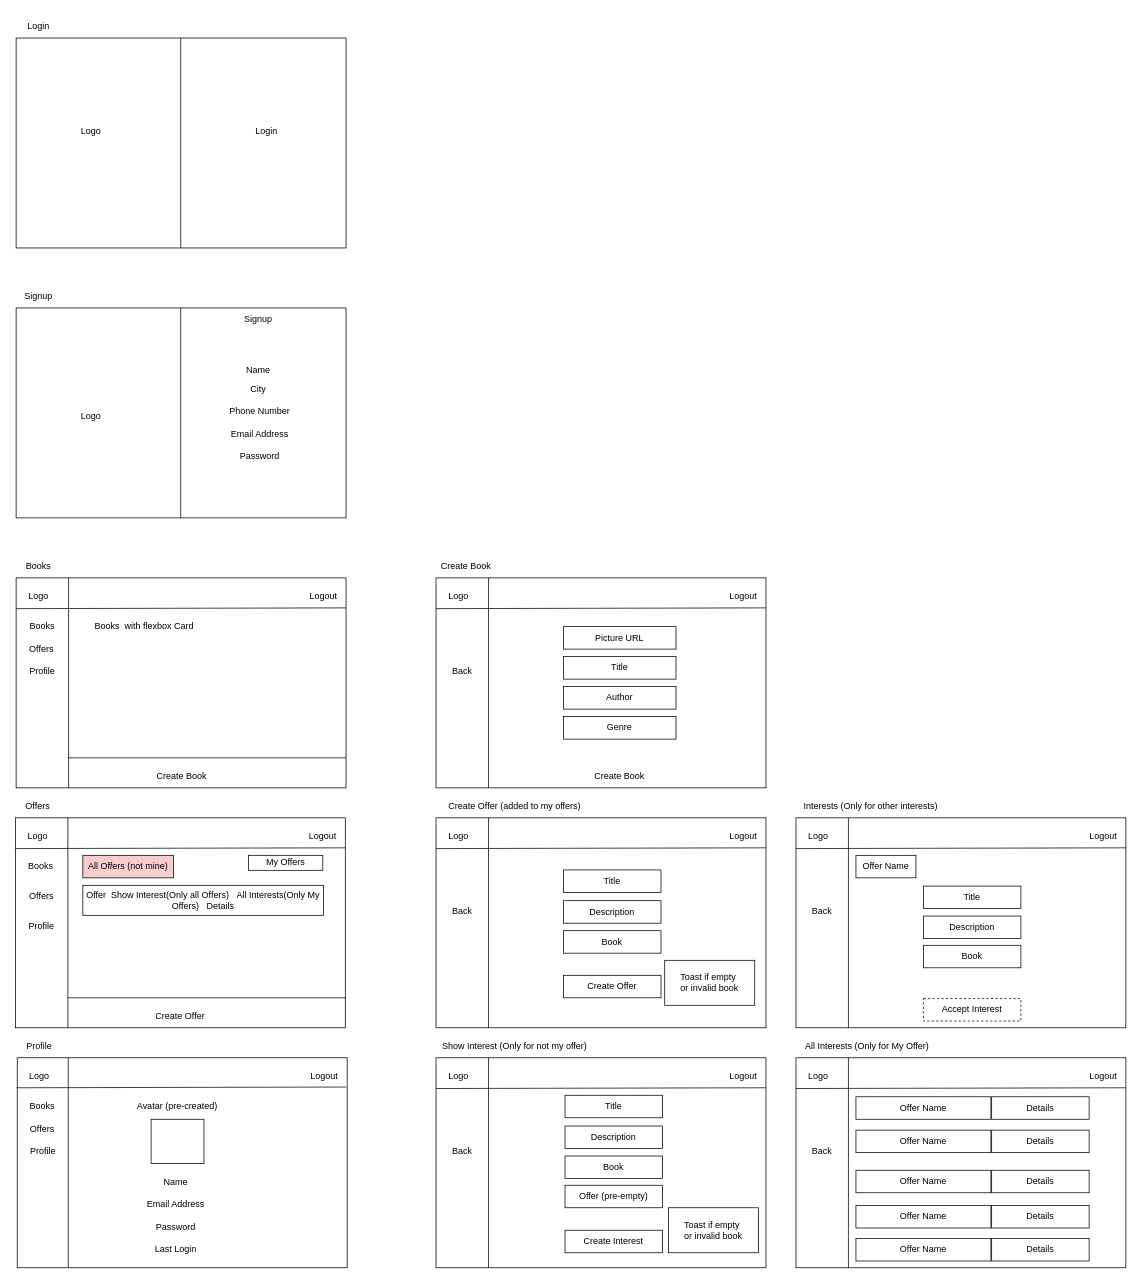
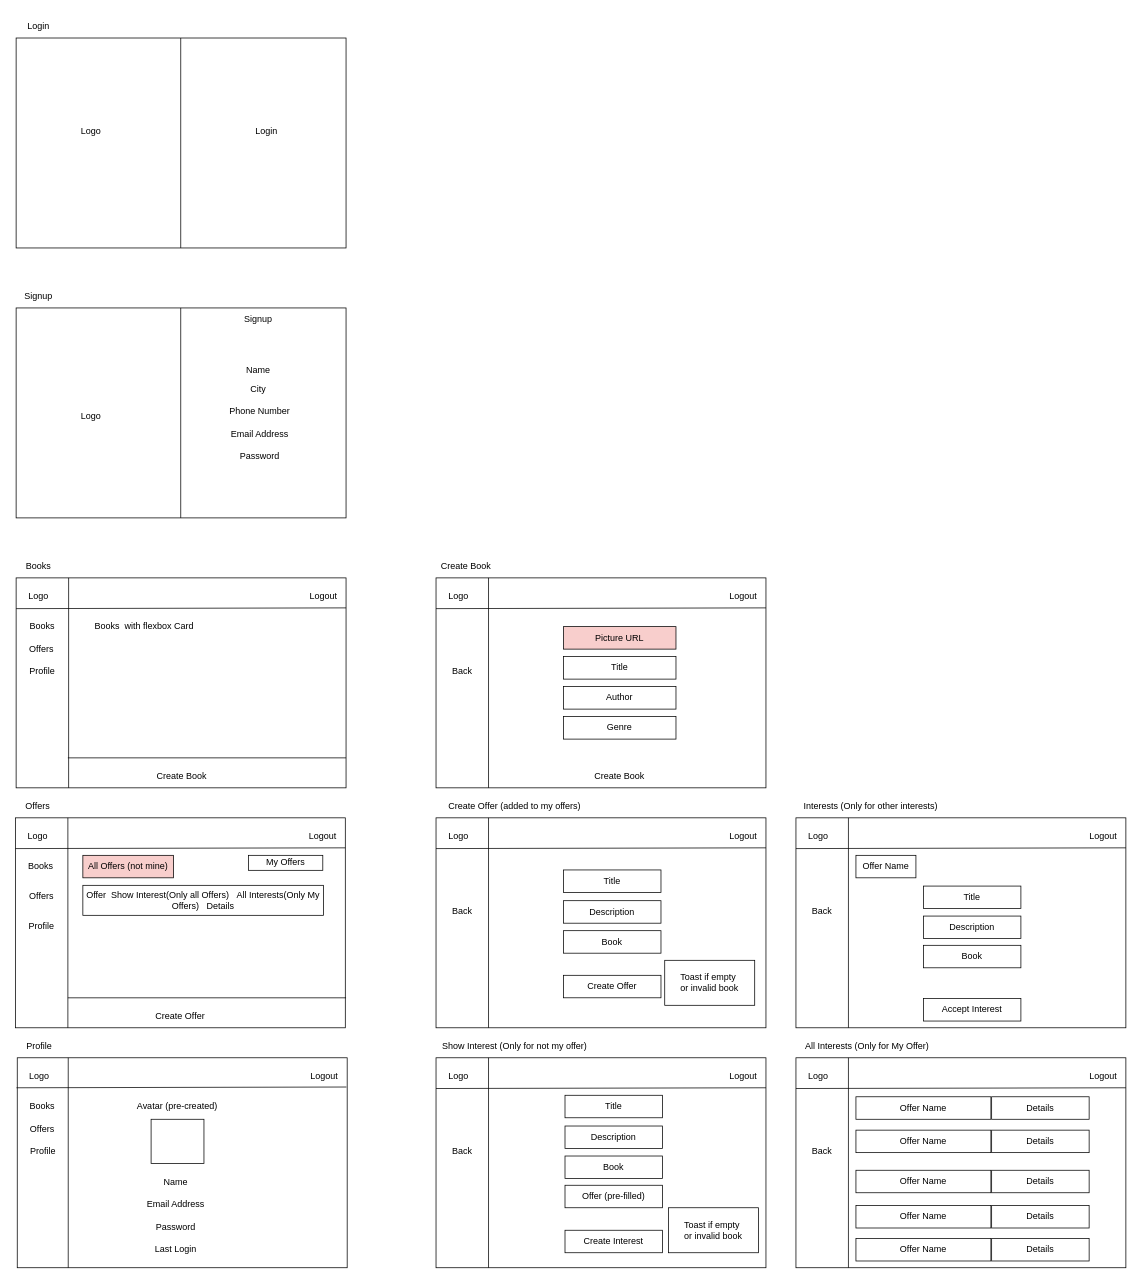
node "Picture URL": fillcolor #ffffff -> #f8cecc
node "Accept Interest": style dashed -> solid
node "Offer (pre-empty)": label "Offer (pre-empty)" -> "Offer (pre-filled)"
